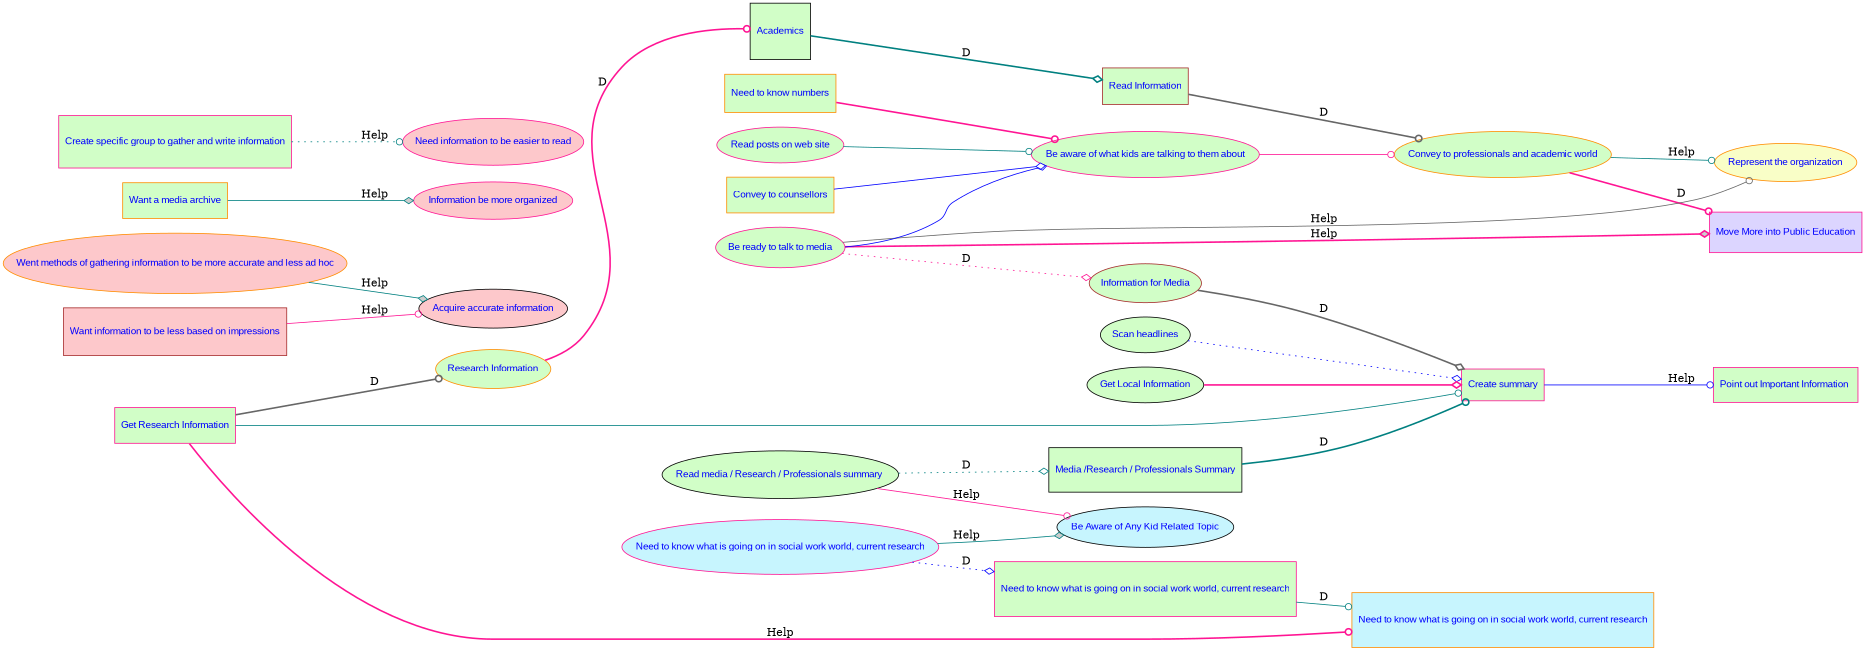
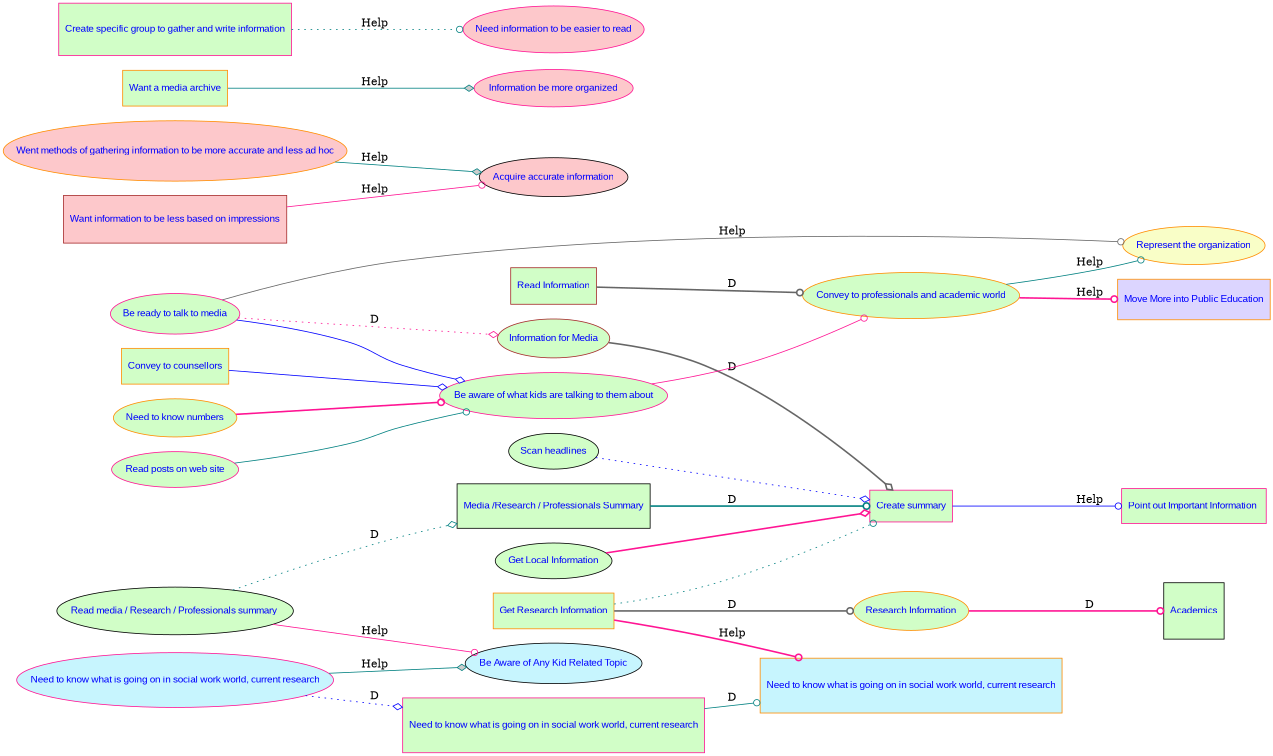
edge "Academics" -> "Read Information": removed, label "D"
node "Need to know numbers": shape box -> ellipse
edge "Convey to professionals and academic world" -> "Move More into Public Education": label "D" -> "Help"
node "Move More into Public Education": color deeppink -> darkorange
edge "Be ready to talk to media" -> "Move More into Public Education": removed, label "Help"
node "Get Research Information": color deeppink -> darkorange
edge "Get Research Information" -> "Create summary": style solid -> dotted
